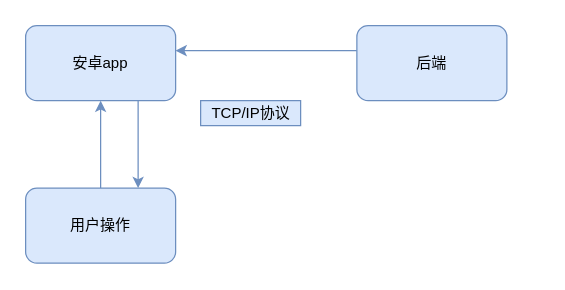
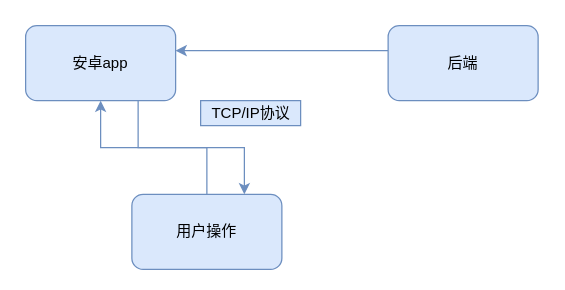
node "后端": moved (432, 63) -> (463, 63)
node "用户操作": moved (101, 226) -> (207, 232)
